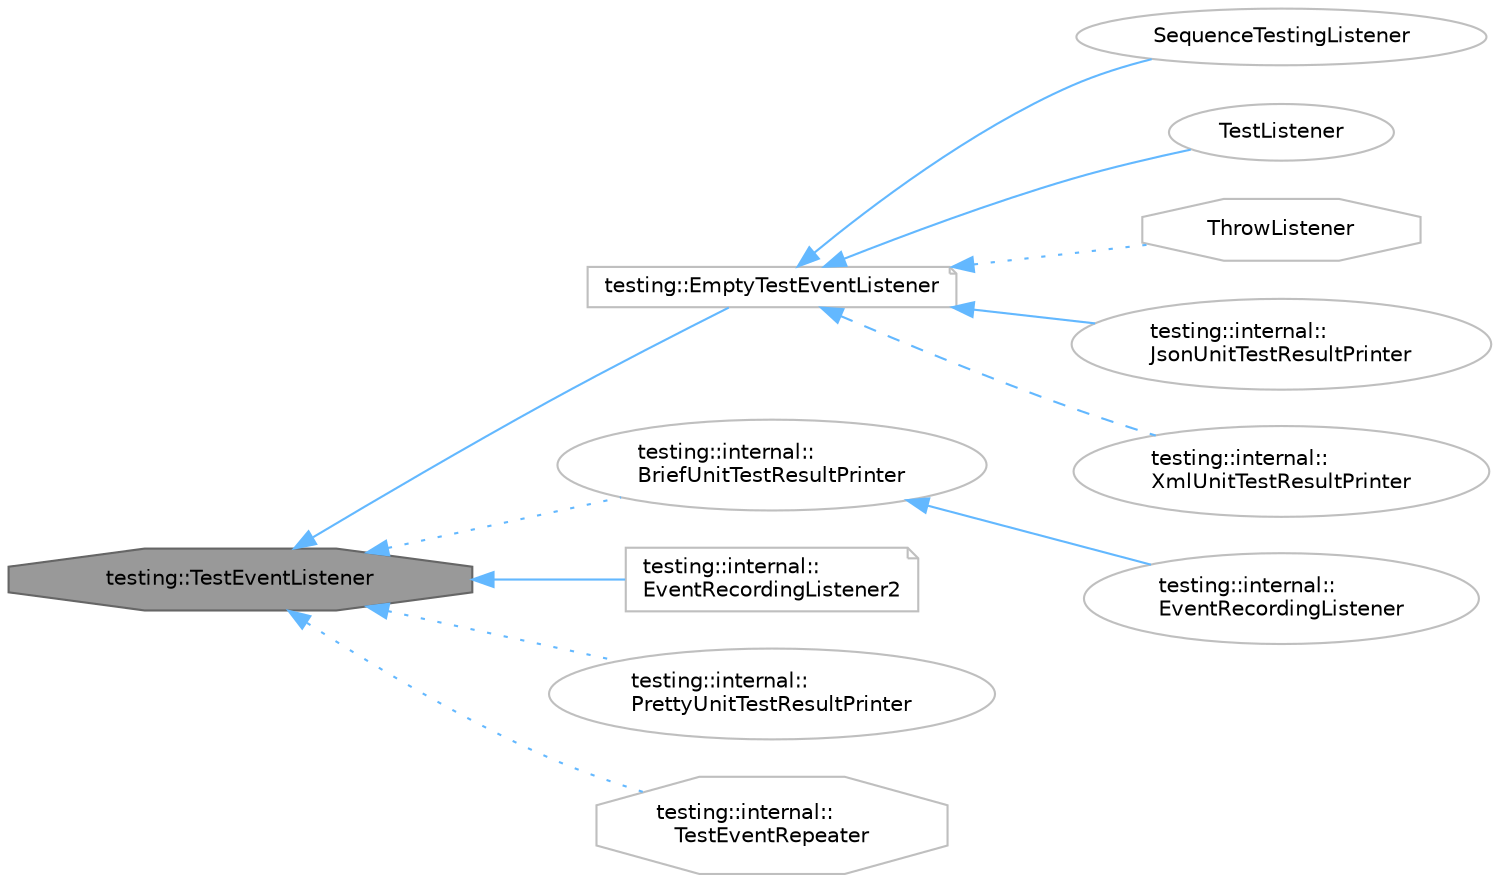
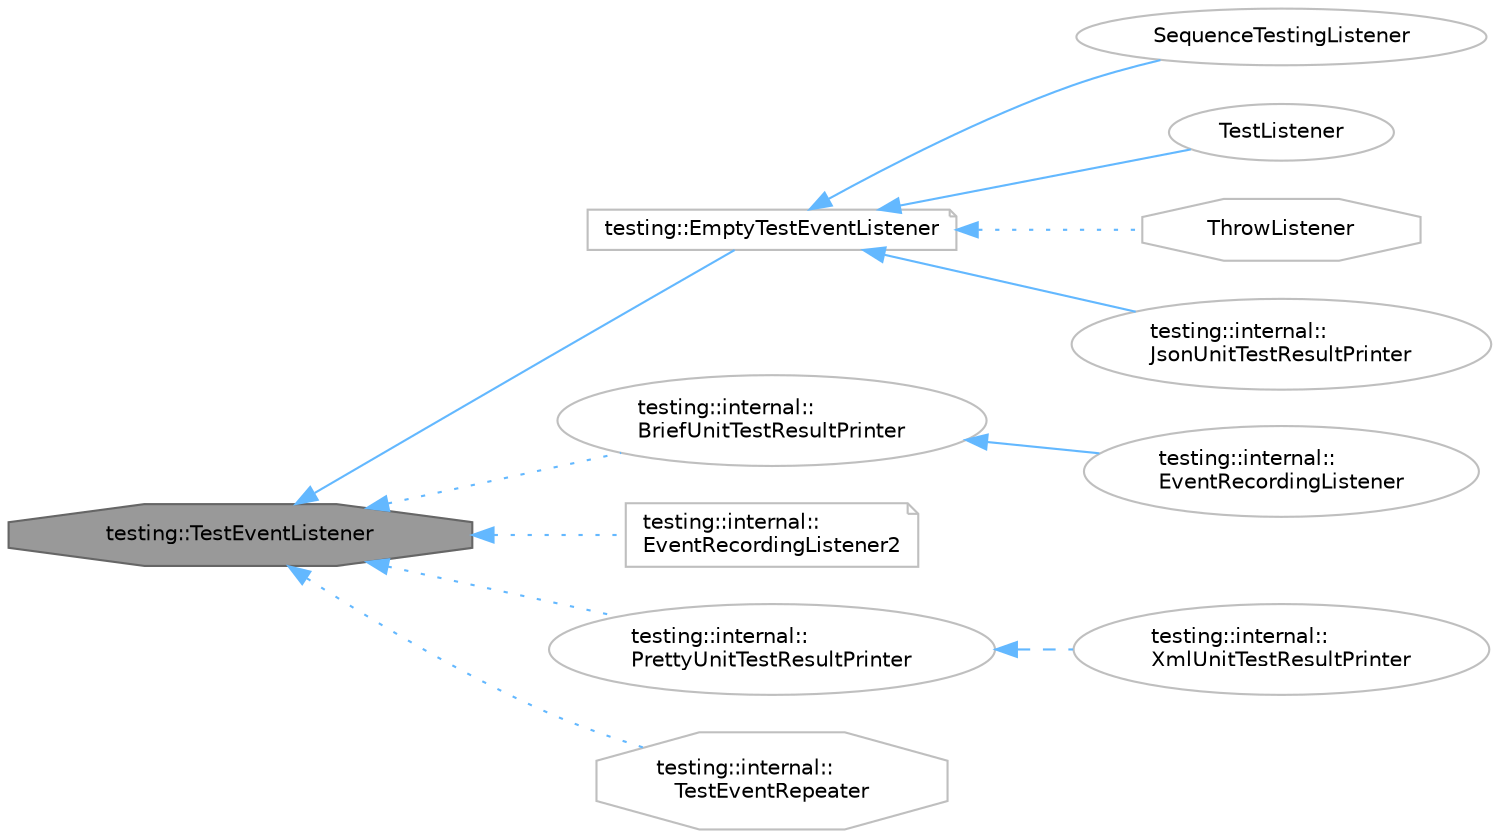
edge "testing::internal:: XmlUnitTestResultPrinter" -> "testing::EmptyTestEventListener": now "testing::internal:: XmlUnitTestResultPrinter" -> "testing::internal:: PrettyUnitTestResultPrinter"
edge "testing::internal:: EventRecordingListener2" -> "testing::TestEventListener": style solid -> dotted
